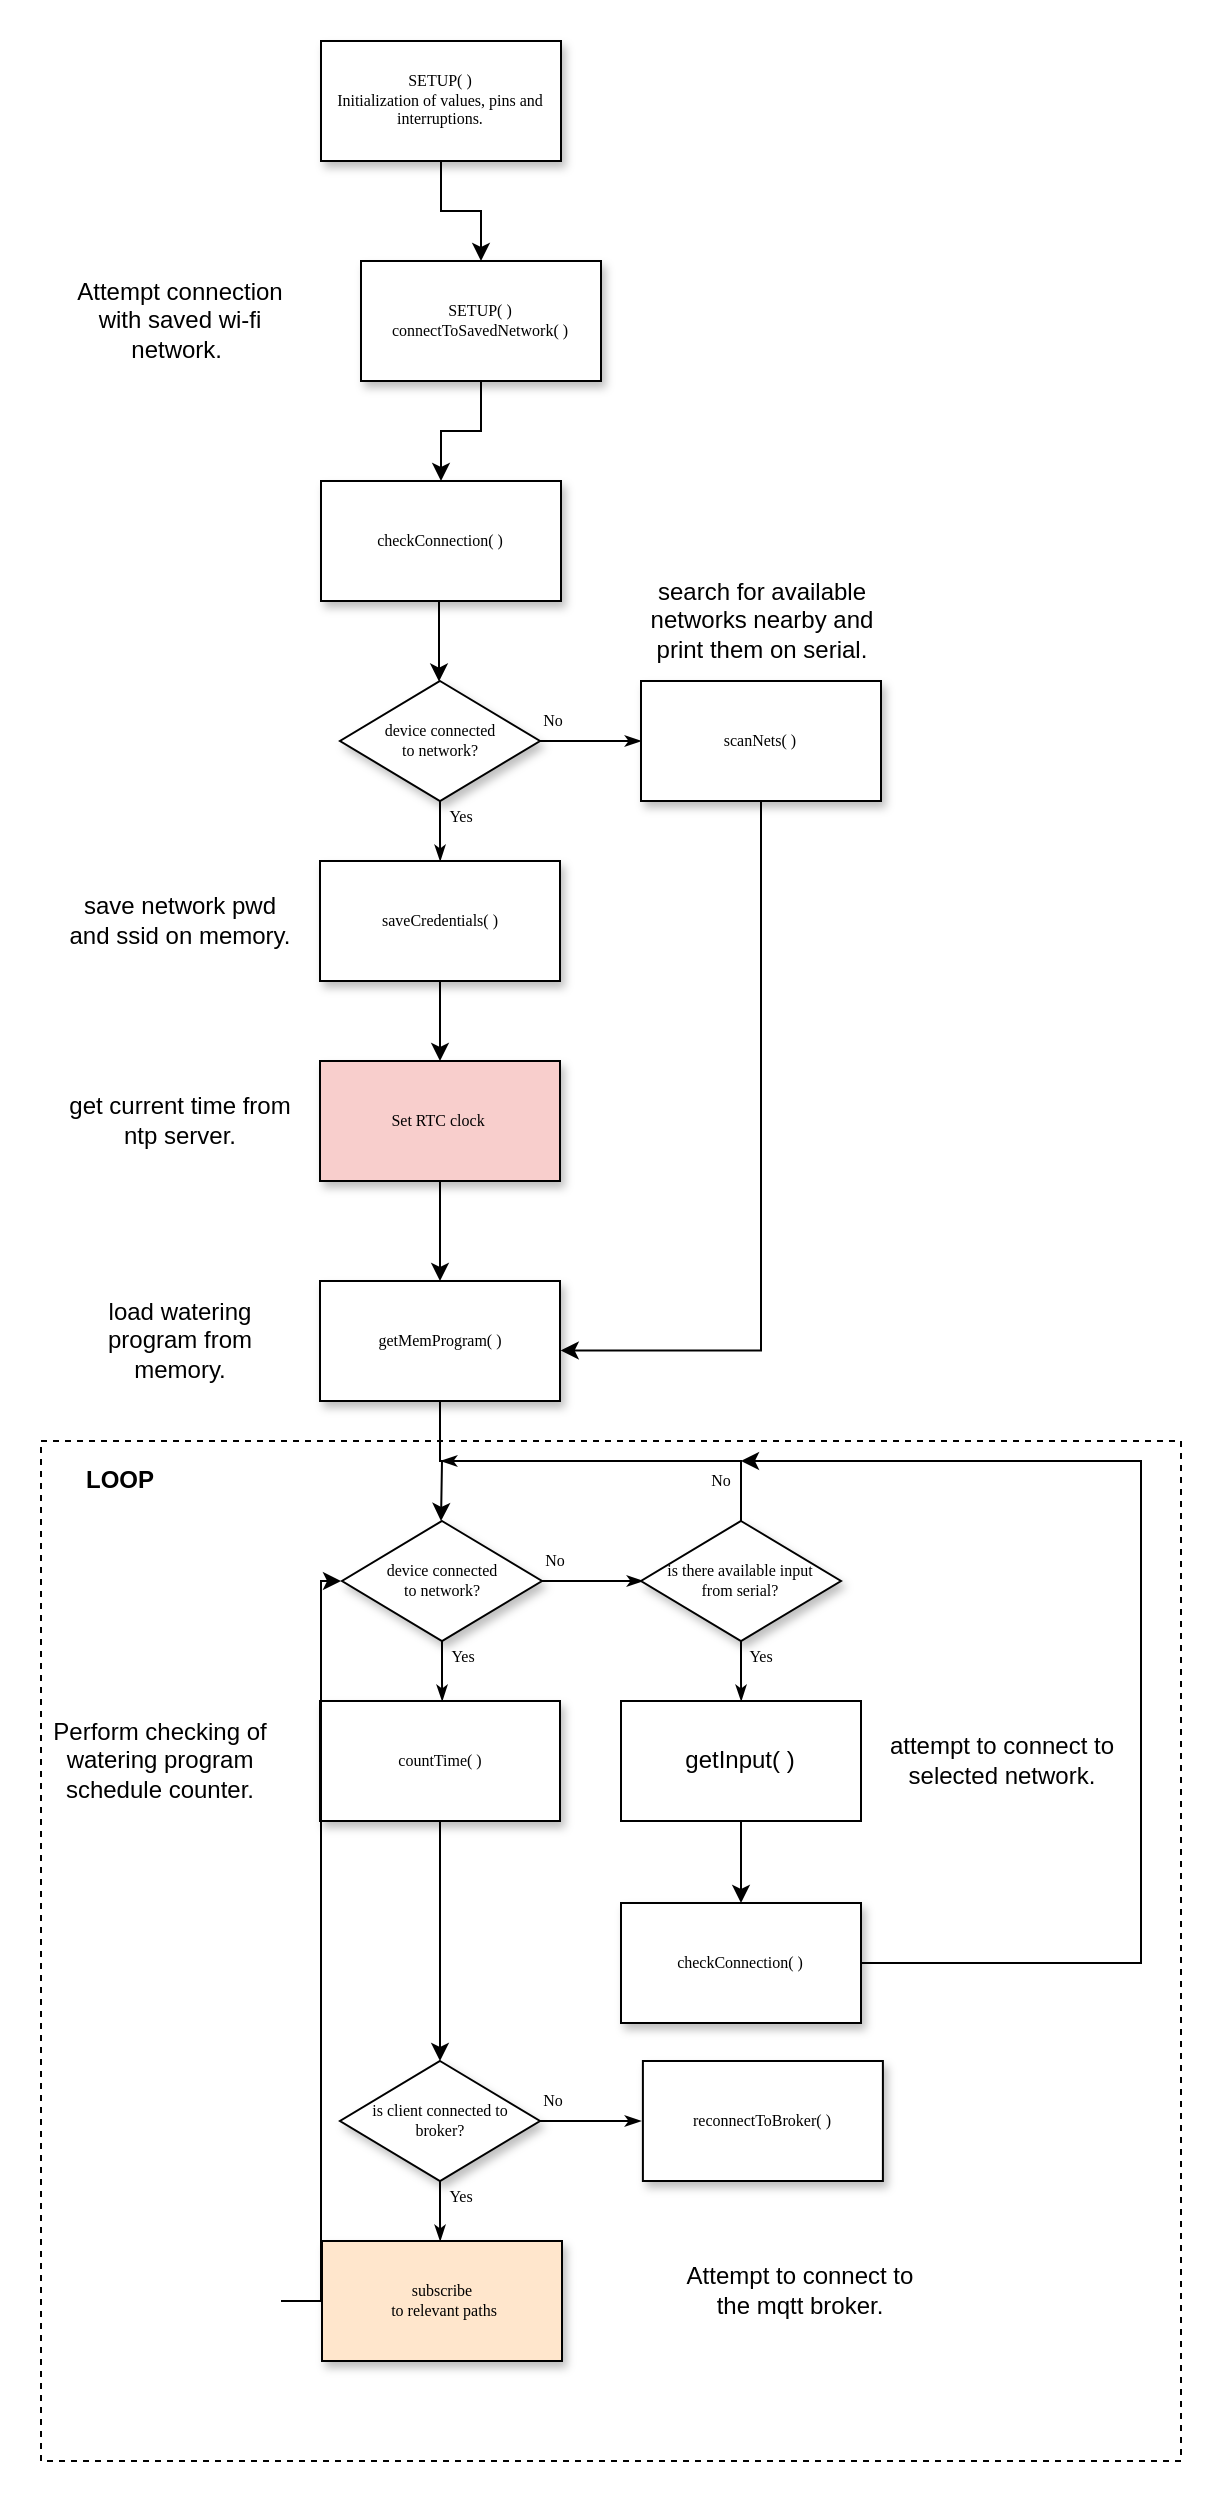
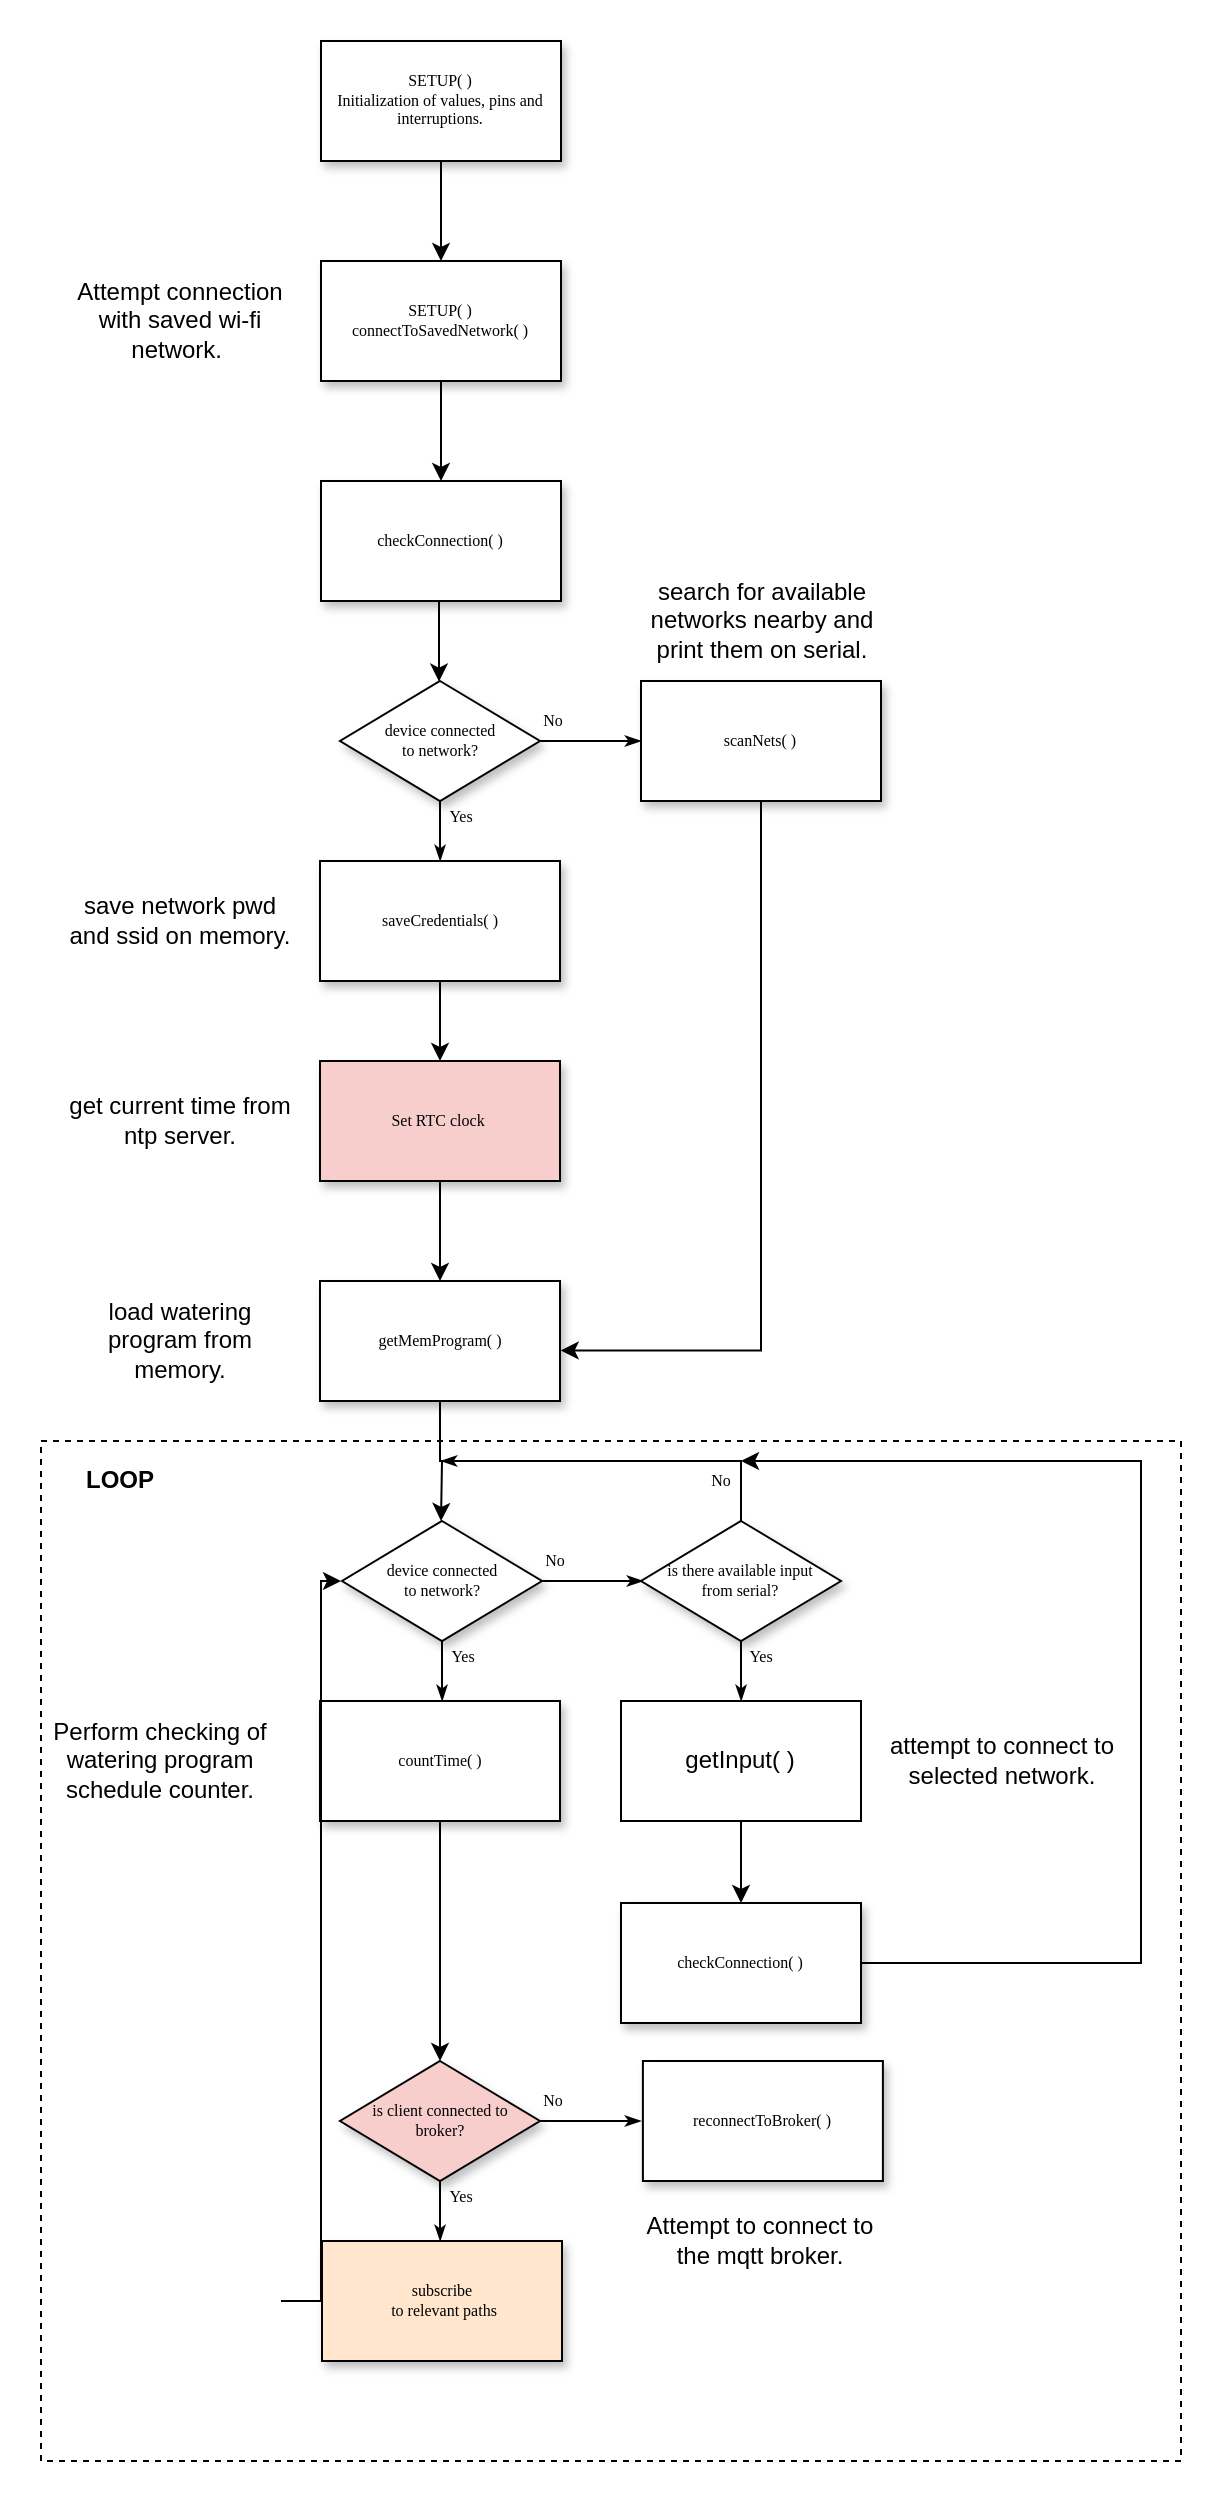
node "SETUP( ) connectToSavedNetwork( )": moved (481, 321) -> (441, 321)
node "is client connected to broker?": fillcolor #ffffff -> #f8cecc
node "Attempt to connect to the mqtt broker.": moved (802, 2291) -> (762, 2241)
